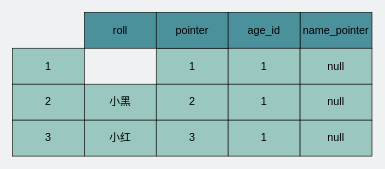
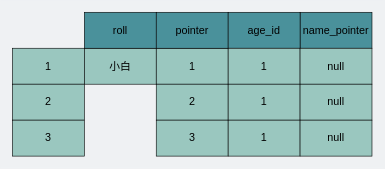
node "小白": added
node "小黑": removed
node "小红": removed
